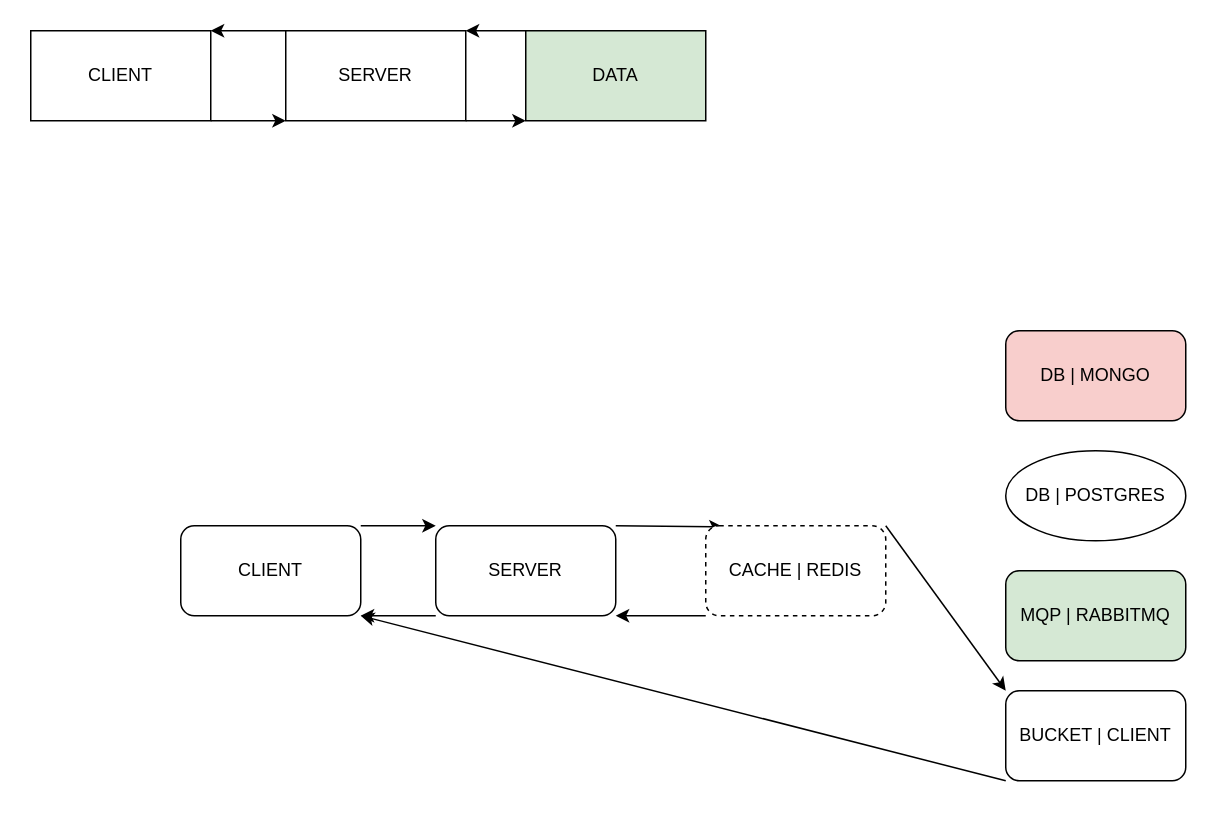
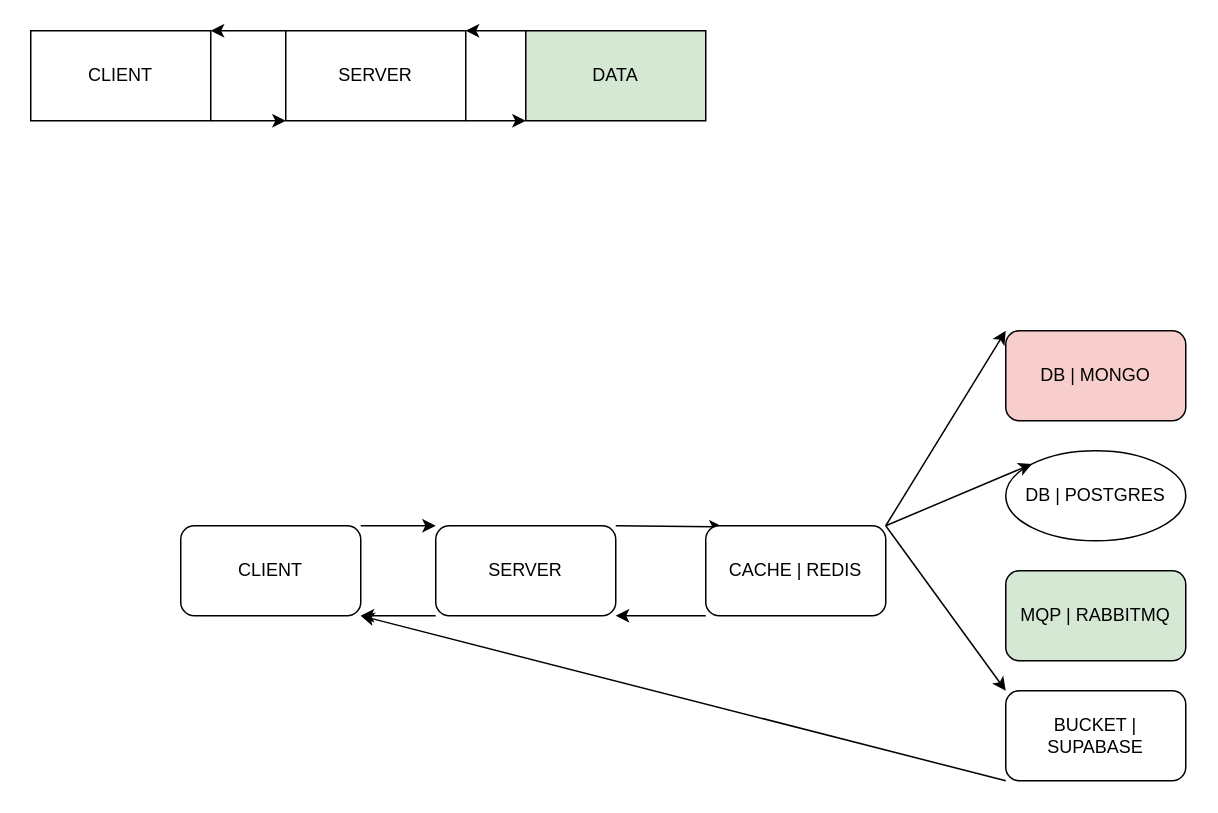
edge "CACHE | REDIS" -> "DB | MONGO": added
edge "CACHE | REDIS" -> "DB | POSTGRES": added
node "CACHE | REDIS": style dashed -> solid
node "BUCKET | CLIENT": label "BUCKET | CLIENT" -> "BUCKET | SUPABASE"
